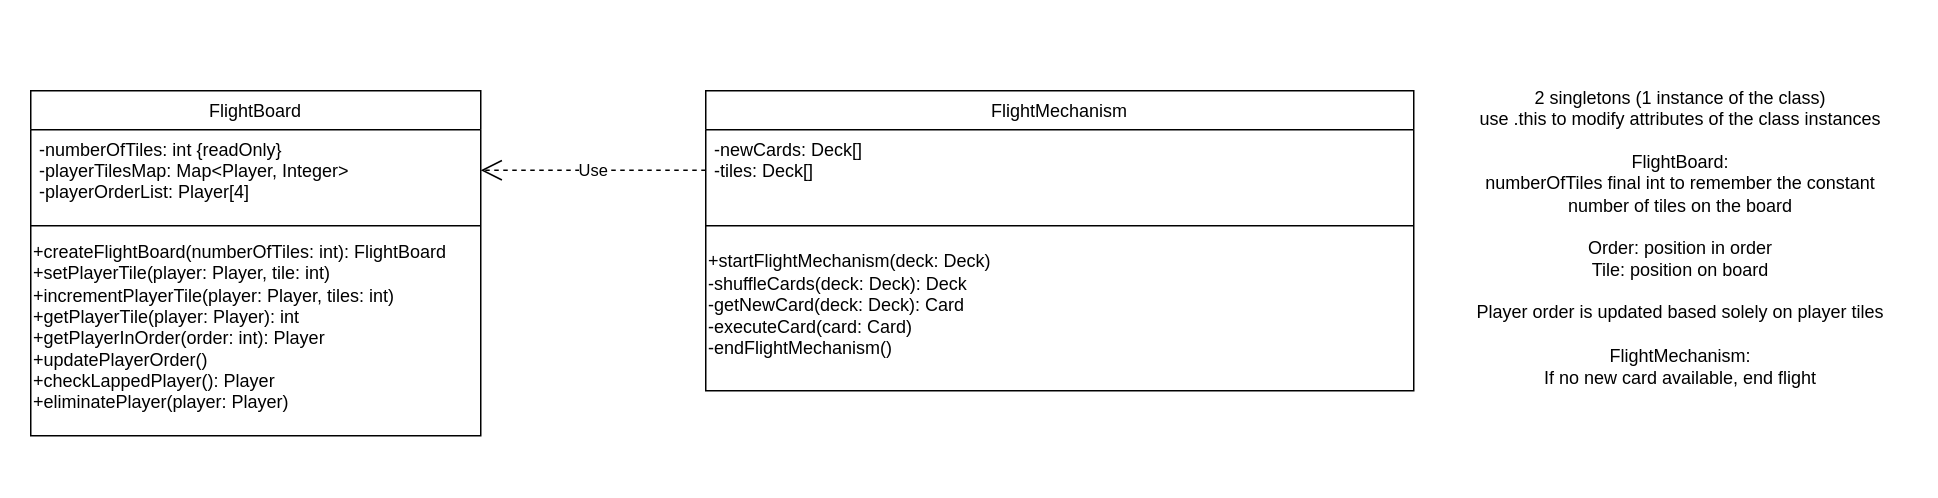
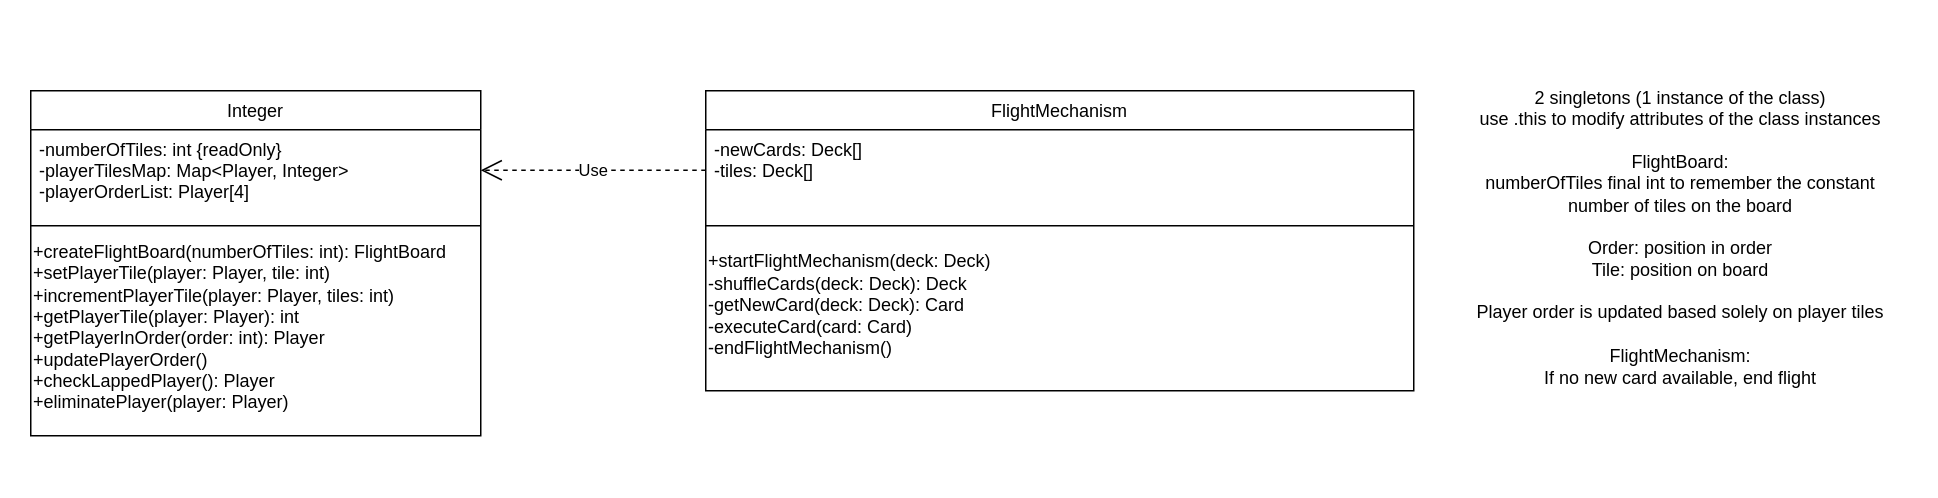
node "FlightBoard": label "FlightBoard" -> "Integer"
